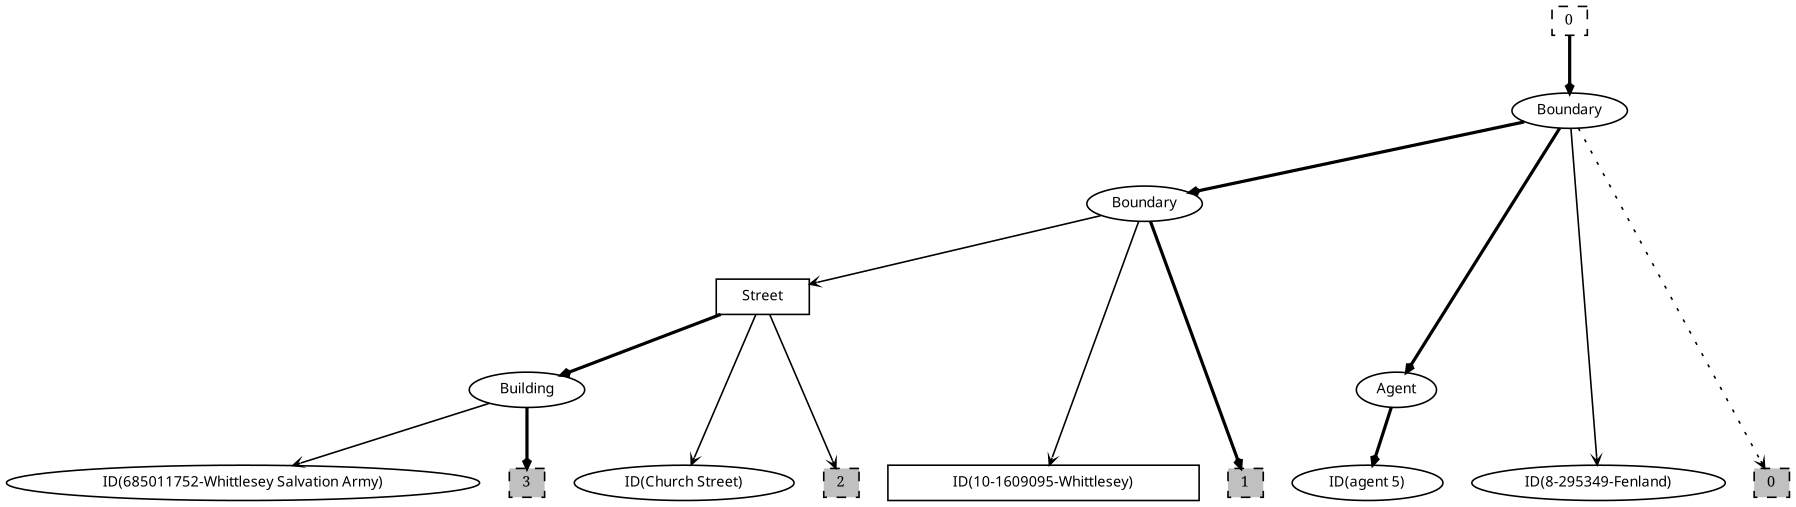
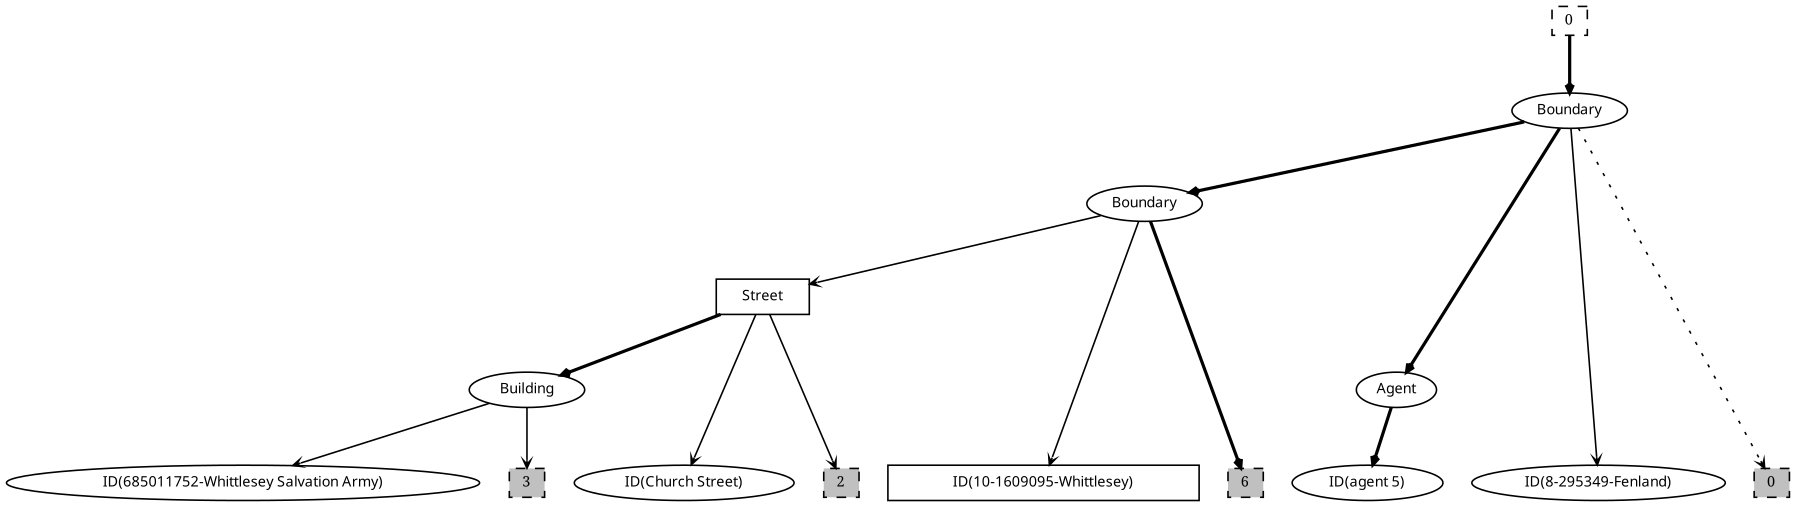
edge "Building" -> "3": style bold -> solid
node "1": label "1" -> "6"
